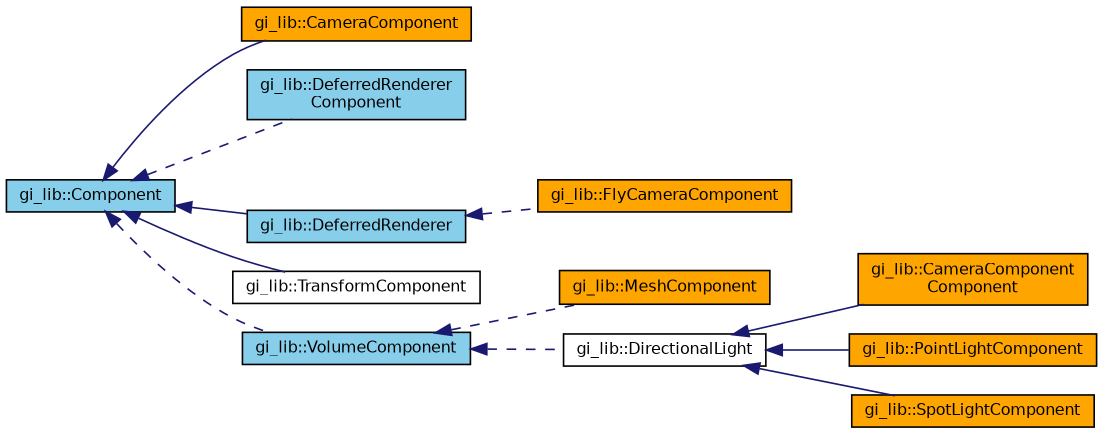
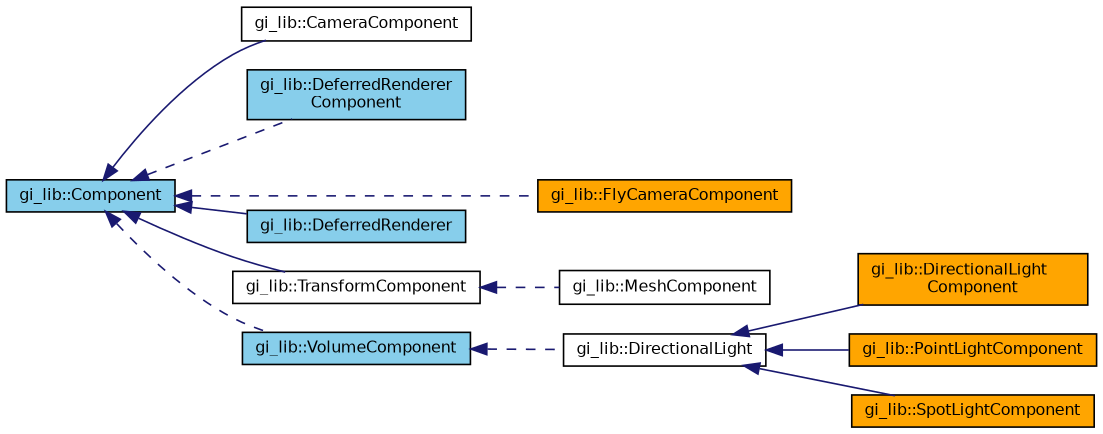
node "gi_lib::CameraComponent": fillcolor orange -> white
edge "gi_lib::FlyCameraComponent" -> "gi_lib::DeferredRenderer": now "gi_lib::FlyCameraComponent" -> "gi_lib::Component"
node "gi_lib::CameraComponent Component": label "gi_lib::CameraComponent Component" -> "gi_lib::DirectionalLight Component"
node "gi_lib::MeshComponent": fillcolor orange -> white
edge "gi_lib::MeshComponent" -> "gi_lib::VolumeComponent": now "gi_lib::MeshComponent" -> "gi_lib::TransformComponent"
